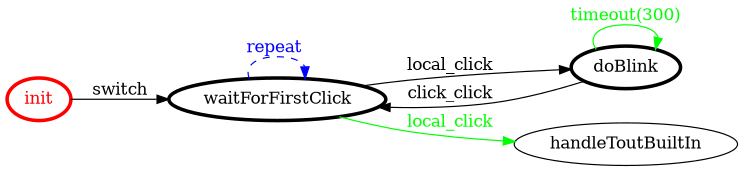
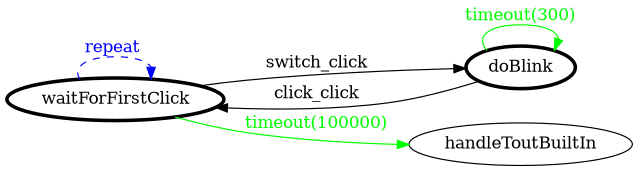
edge "waitForFirstClick" -> "doBlink": label "local_click" -> "switch_click"
node "init": removed
edge "waitForFirstClick" -> "handleToutBuiltIn": label "local_click" -> "timeout(100000)"
